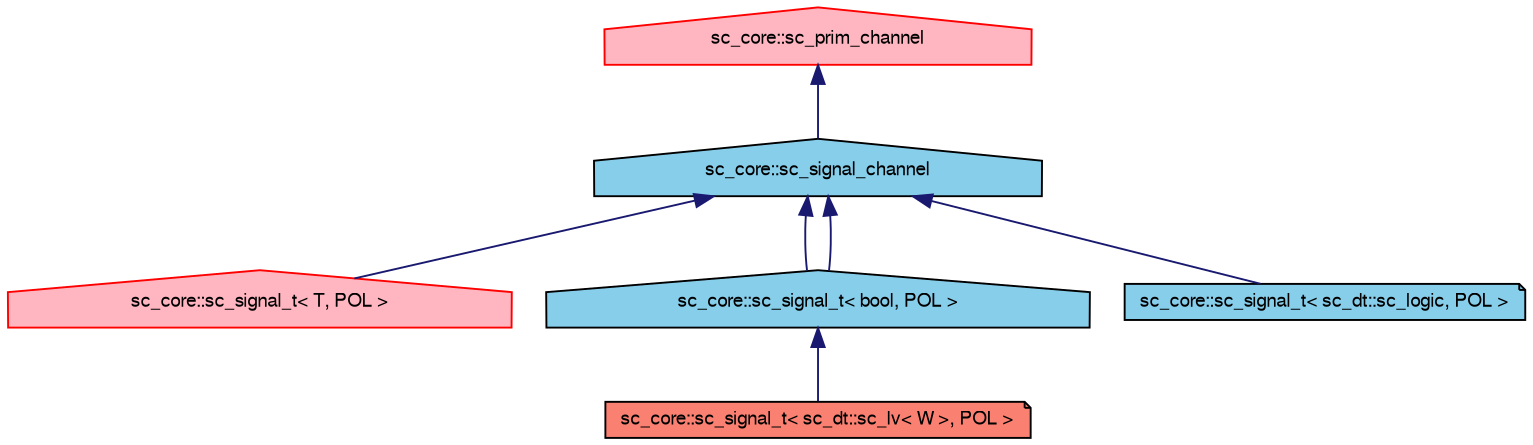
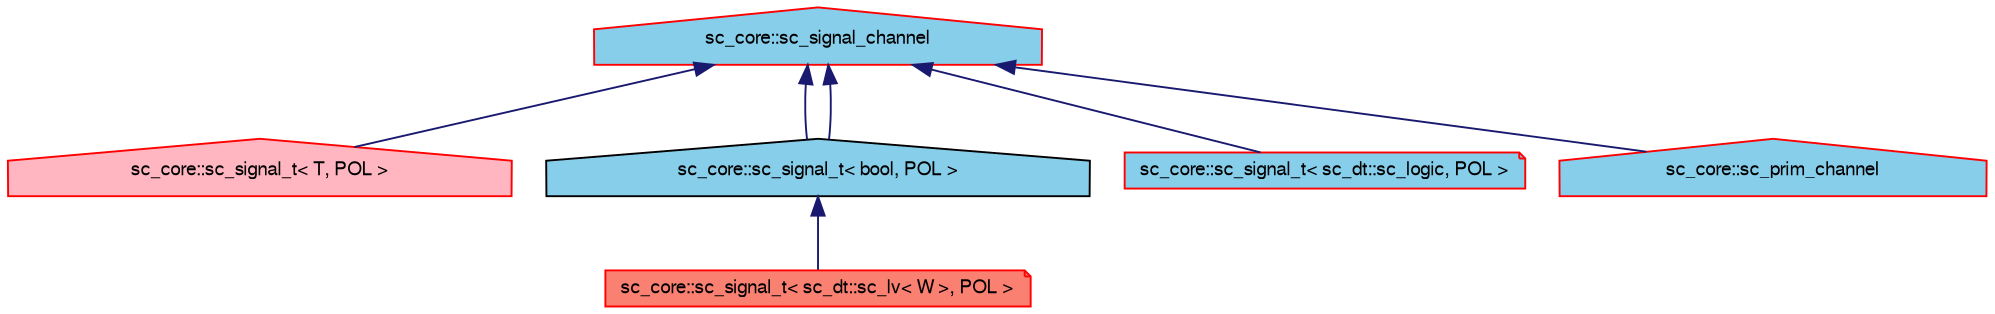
node "sc_core::sc_prim_channel": fillcolor lightpink -> skyblue
edge "sc_core::sc_signal_channel" -> "sc_core::sc_prim_channel": reversed
node "sc_core::sc_signal_channel": color black -> red
node "sc_core::sc_signal_t< sc_dt::sc_logic, POL >": color black -> red
node "sc_core::sc_signal_t< sc_dt::sc_lv< W >, POL >": color black -> red
